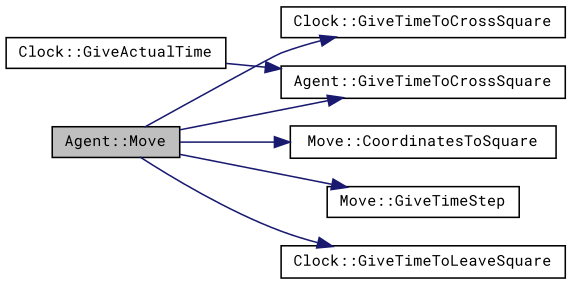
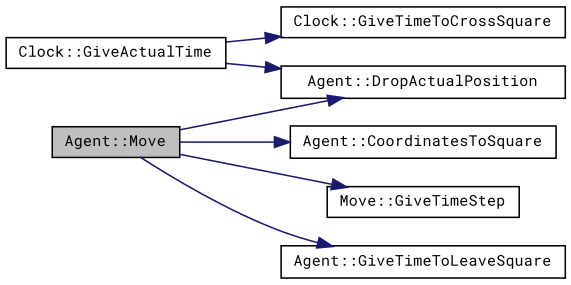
edge "Agent::Move" -> "Clock::GiveTimeToCrossSquare": now "Clock::GiveActualTime" -> "Clock::GiveTimeToCrossSquare"
node "Agent::GiveTimeToCrossSquare": label "Agent::GiveTimeToCrossSquare" -> "Agent::DropActualPosition"
node "Move::CoordinatesToSquare": label "Move::CoordinatesToSquare" -> "Agent::CoordinatesToSquare"
node "Clock::GiveTimeToLeaveSquare": label "Clock::GiveTimeToLeaveSquare" -> "Agent::GiveTimeToLeaveSquare"
